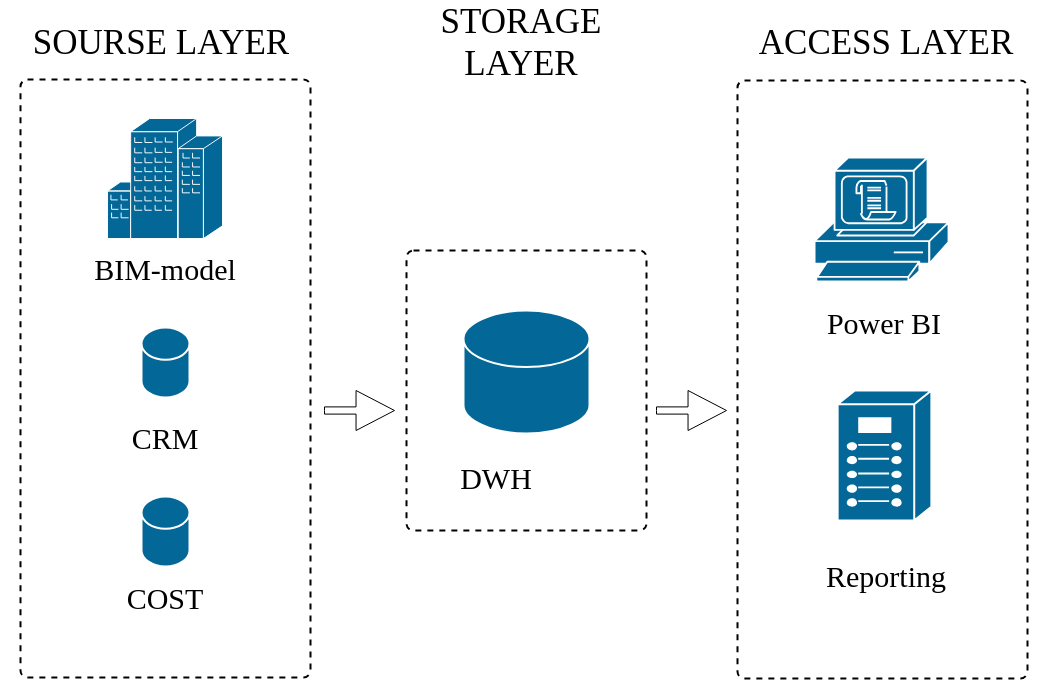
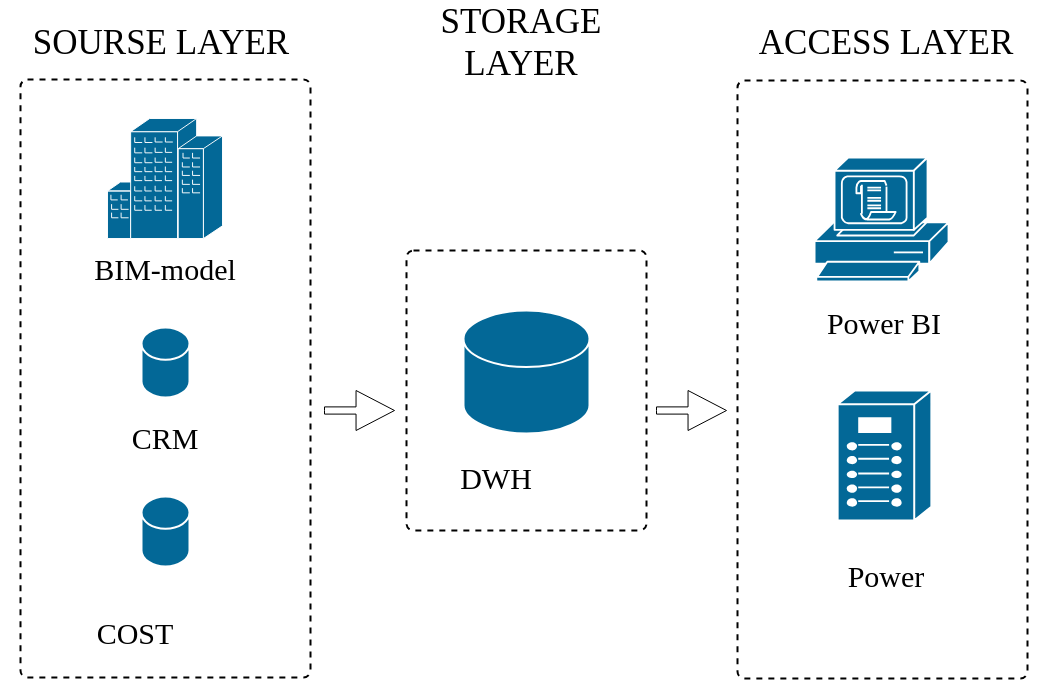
node "Reporting": label "Reporting" -> "Power"
node "COST": moved (166, 596) -> (136, 631)
